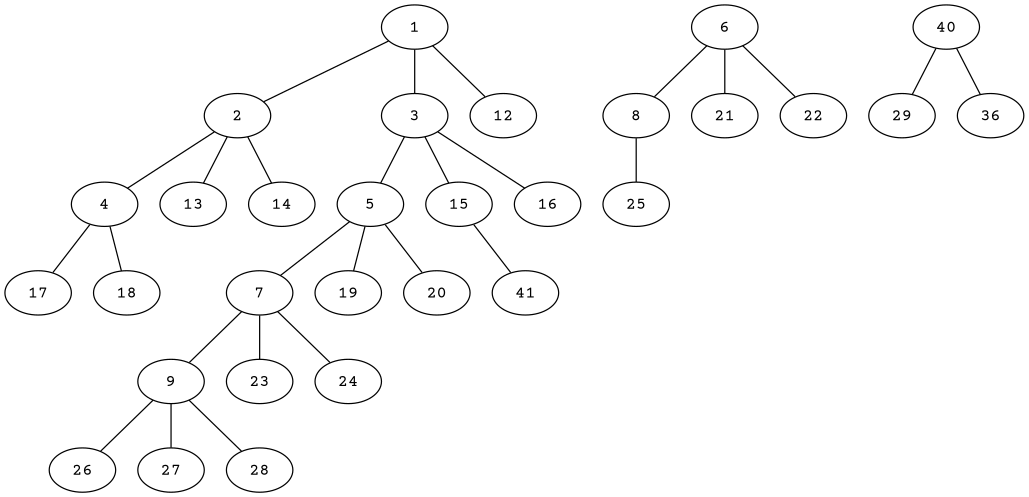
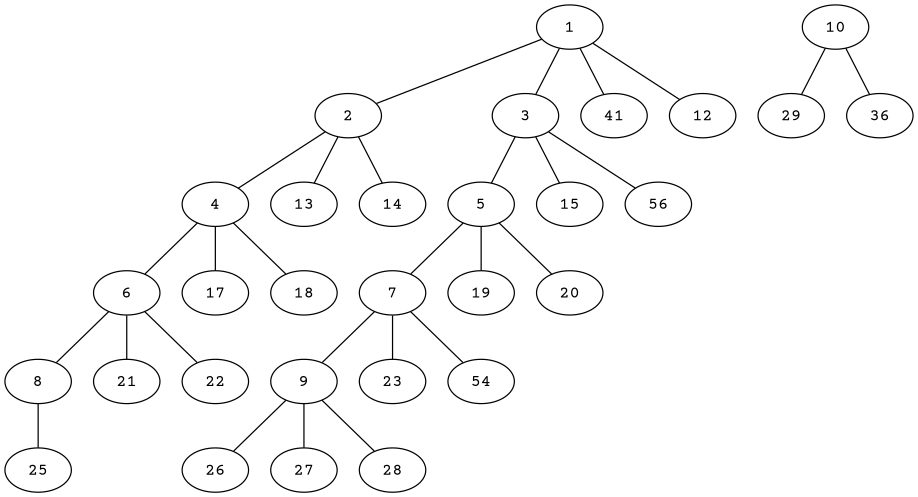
node "40": label "40" -> "10"
node "16": label "16" -> "56"
edge "4" -- "6": added
edge "15" -- "41": now "1" -- "41"
node "24": label "24" -> "54"
